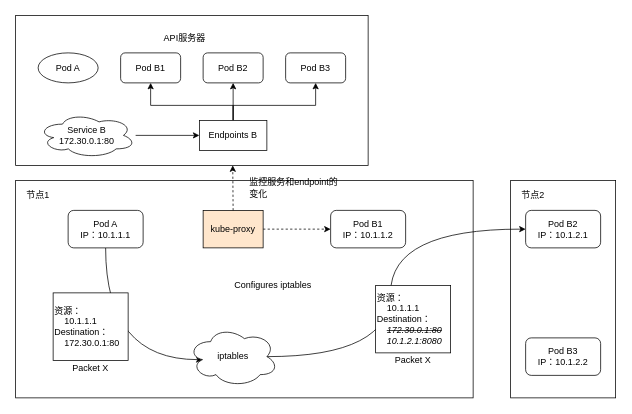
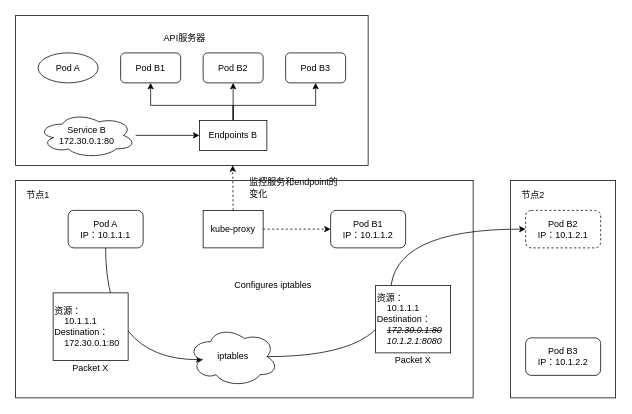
node "kube-proxy": fillcolor #ffe6cc -> #ffffff
node "Pod B2 IP：10.1.2.1": style solid -> dashed
